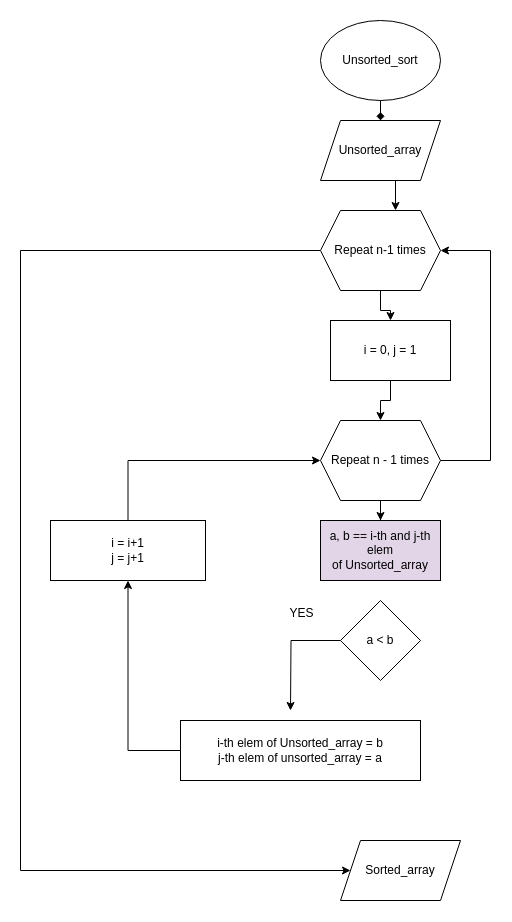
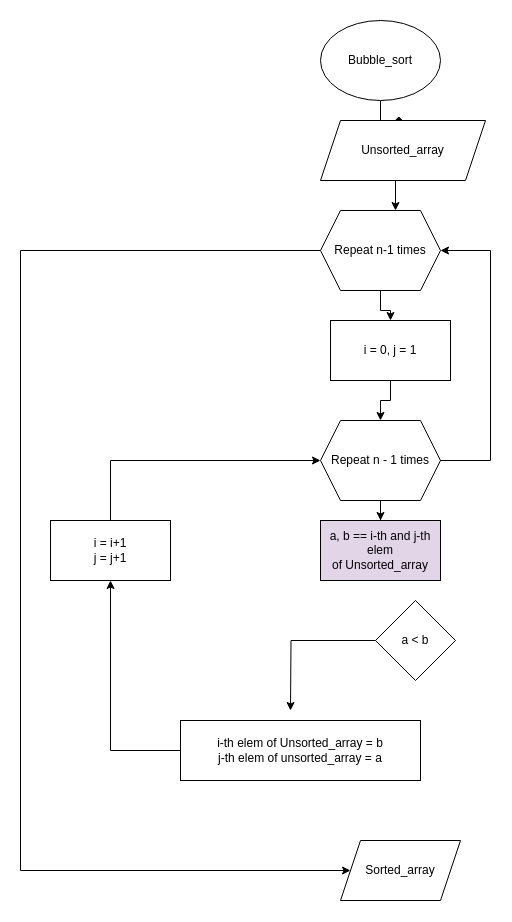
node "Unsorted_sort": label "Unsorted_sort" -> "Bubble_sort"
node "Unsorted_array": size 120x60 -> 165x60
node "i = i+1 j = j+1": size 155x60 -> 120x60
node "YES": removed
node "a < b": moved (381, 641) -> (416, 641)
